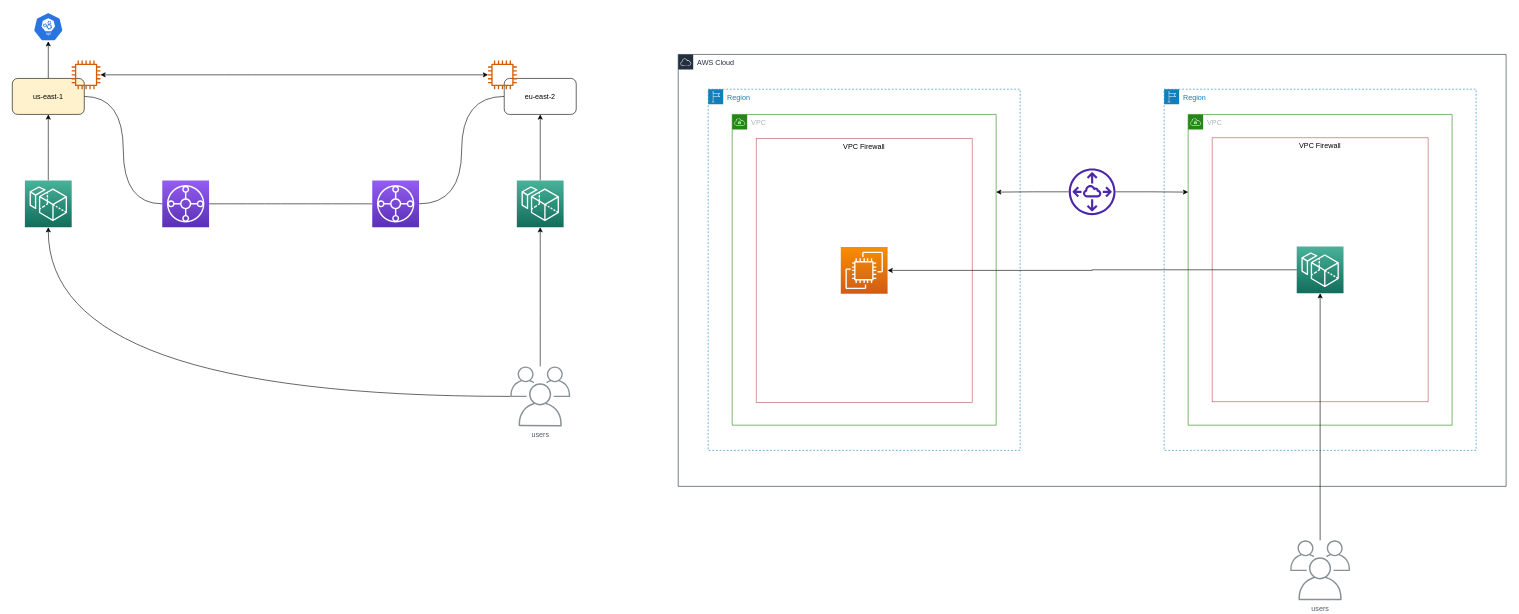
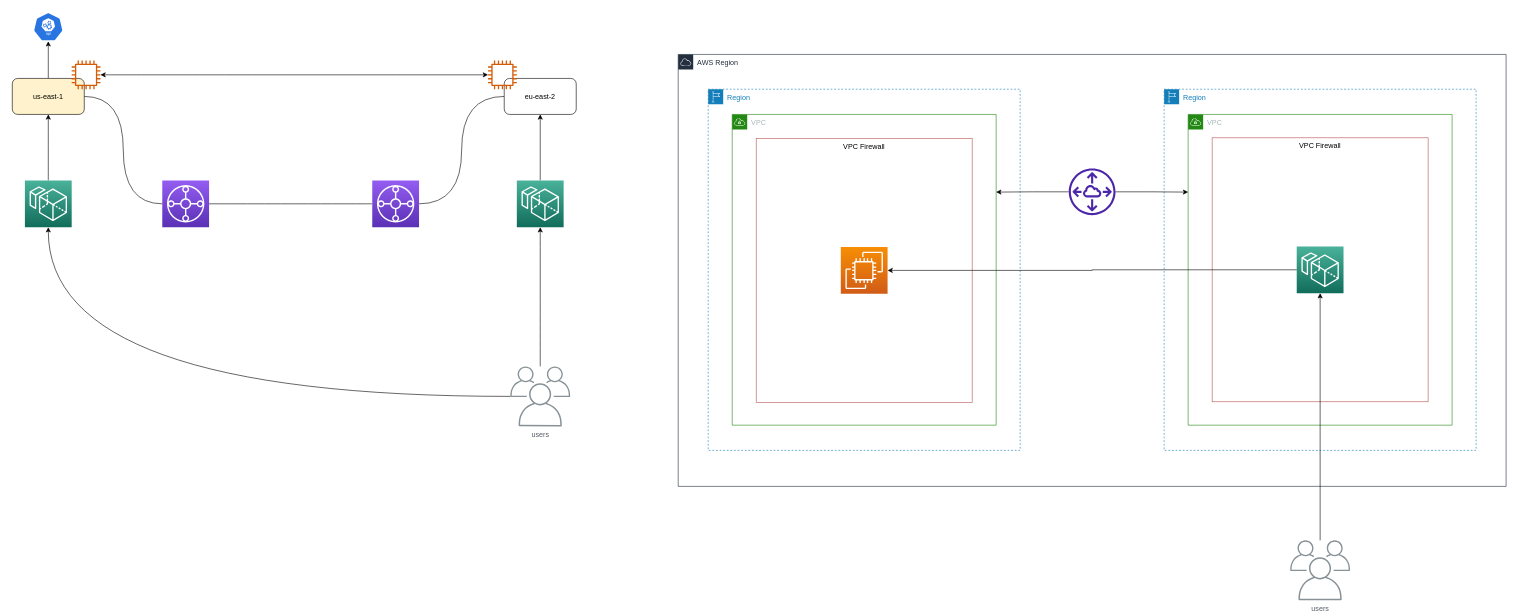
node "AWS Cloud": label "AWS Cloud" -> "AWS Region"
